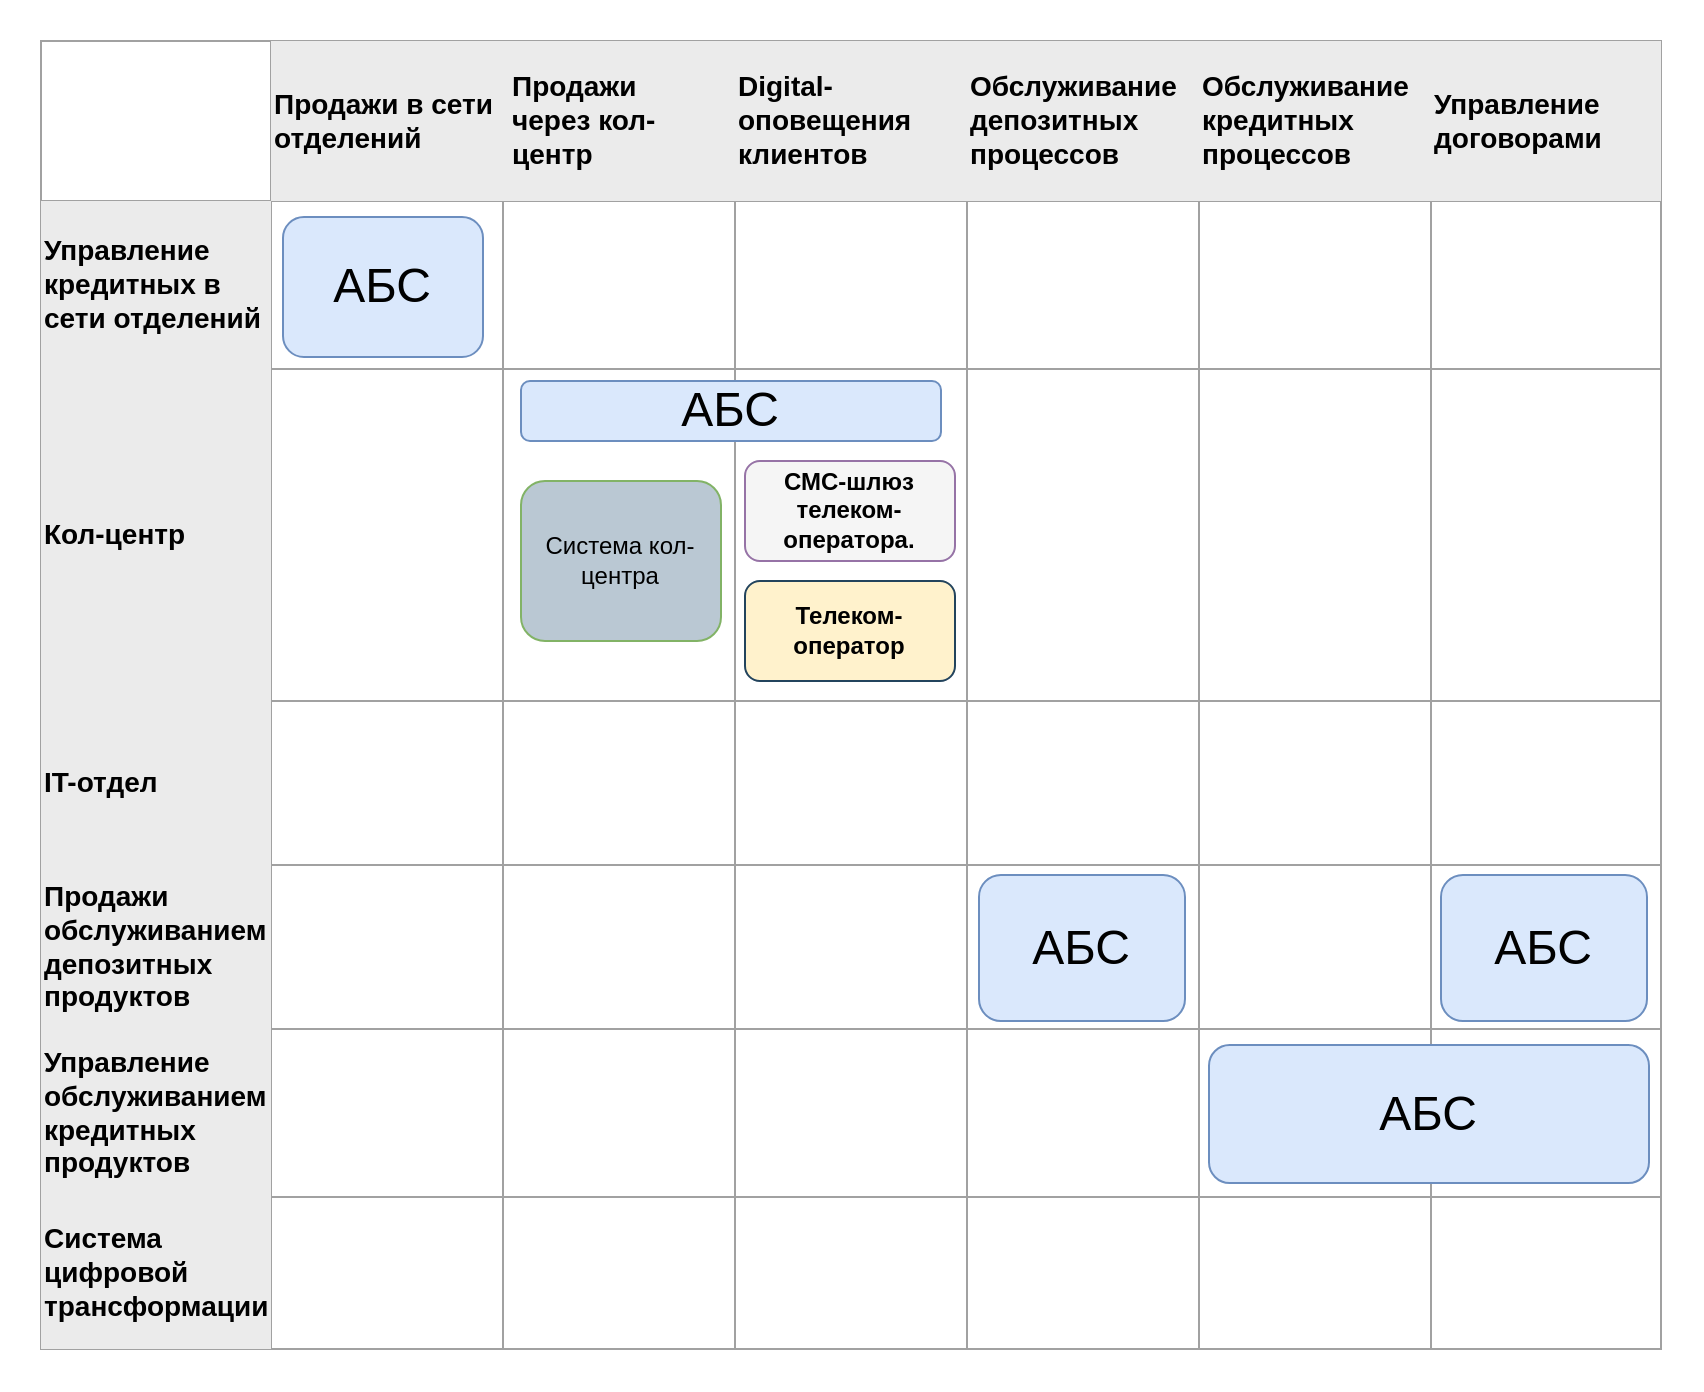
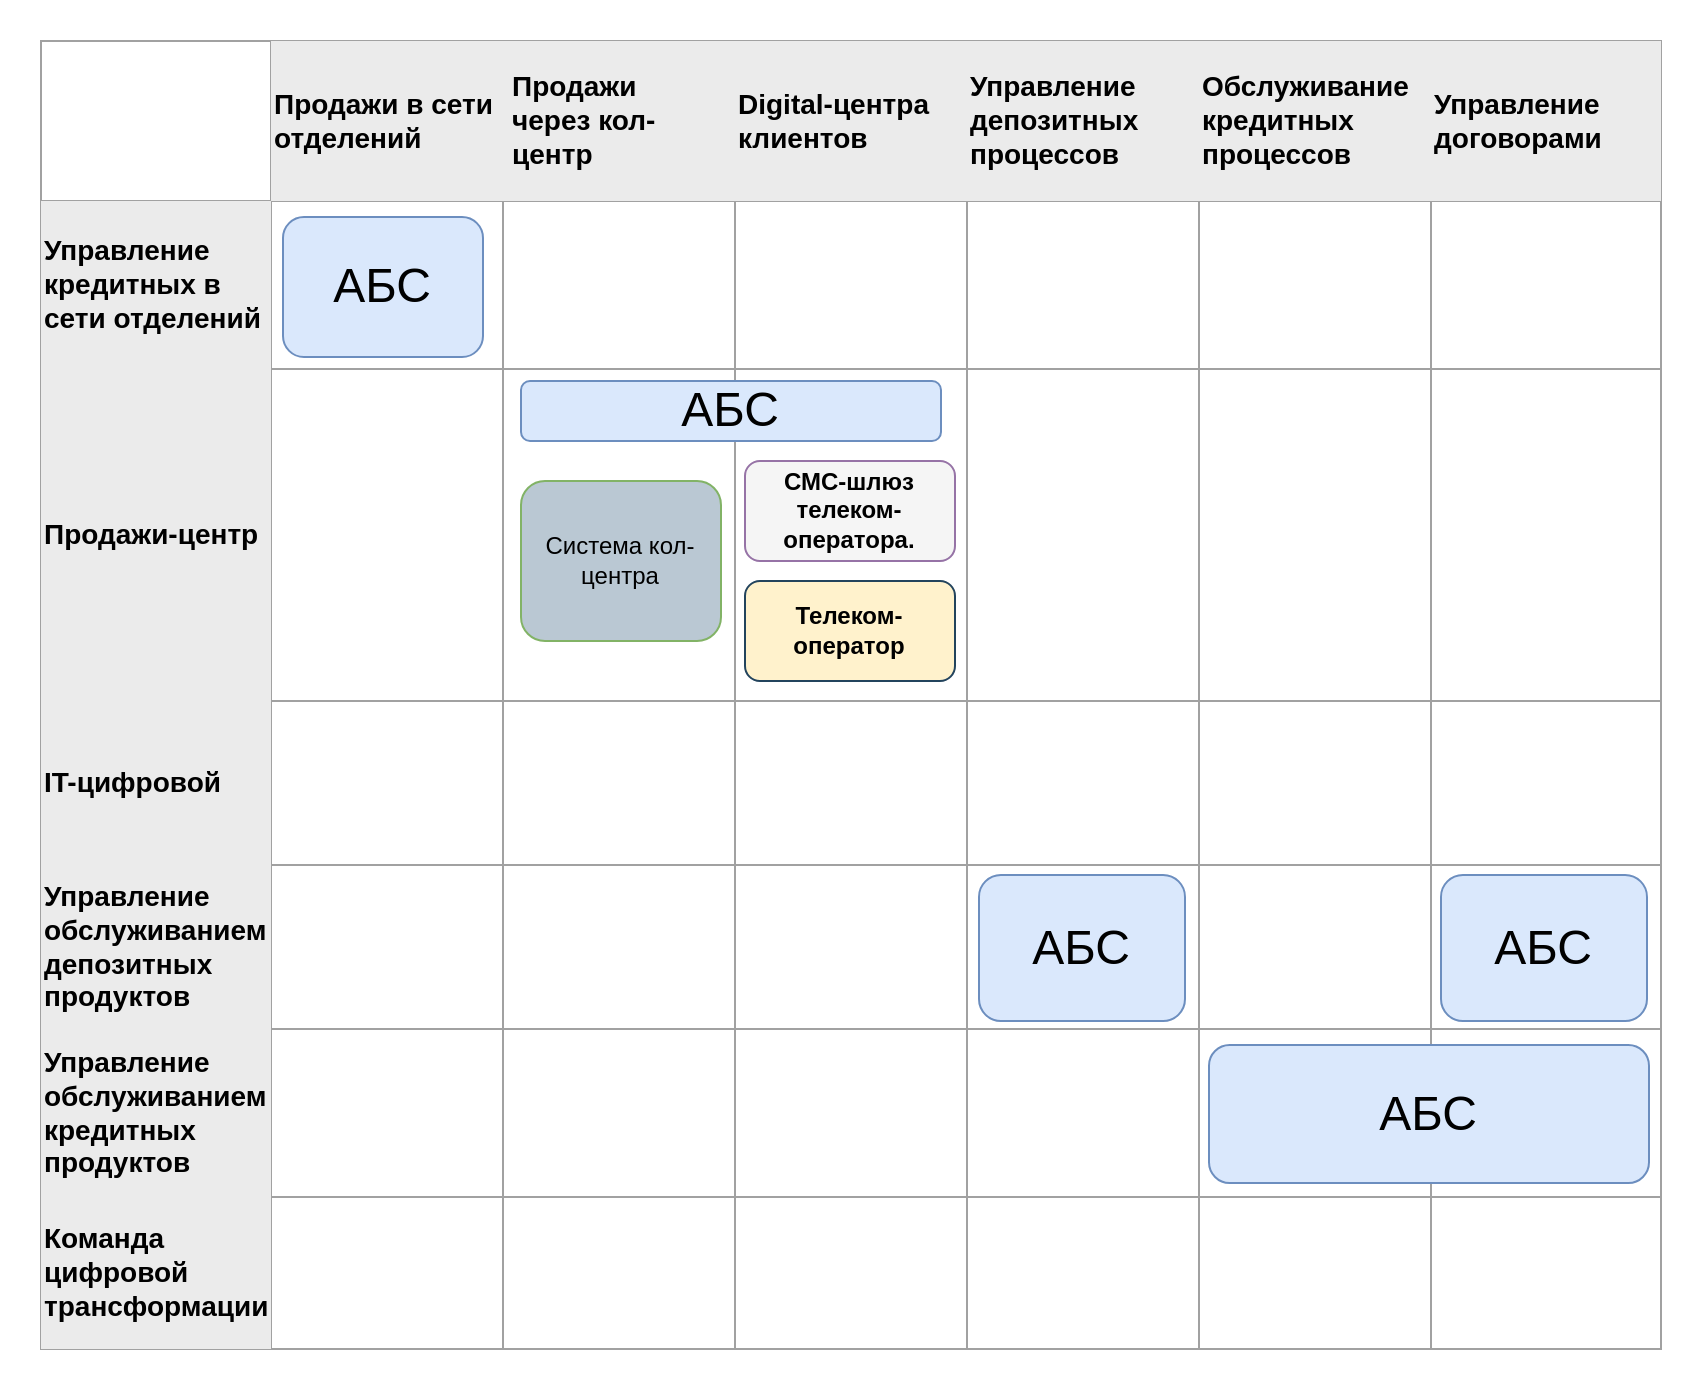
node "Digital-оповещения клиентов": label "Digital-оповещения клиентов" -> "Digital-центра клиентов"
node "Обслуживание депозитных процессов": label "Обслуживание депозитных процессов" -> "Управление депозитных процессов"
node "Кол-центр": label "Кол-центр" -> "Продажи-центр"
node "IT-отдел": label "IT-отдел" -> "IT-цифровой"
node "Продажи обслуживанием депозитных продуктов": label "Продажи обслуживанием депозитных продуктов" -> "Управление обслуживанием депозитных продуктов"
node "Система цифровой трансформации": label "Система цифровой трансформации" -> "Команда цифровой трансформации"
